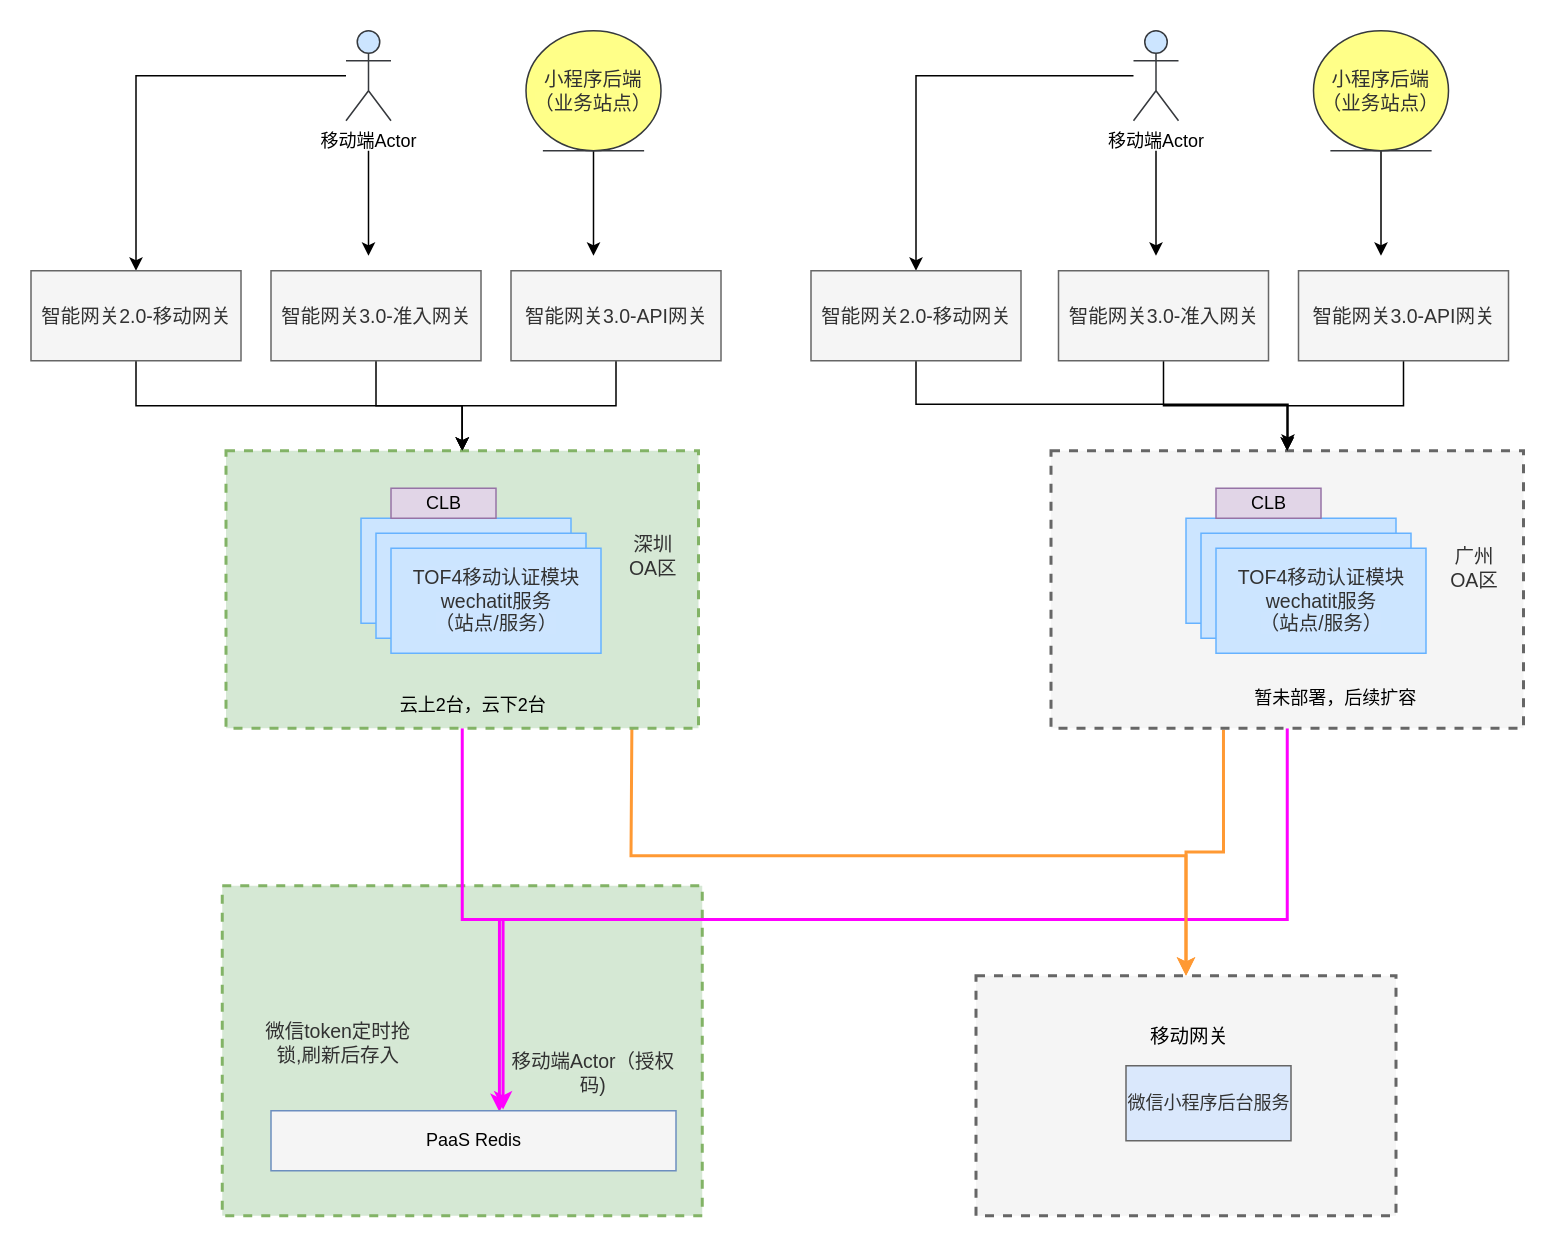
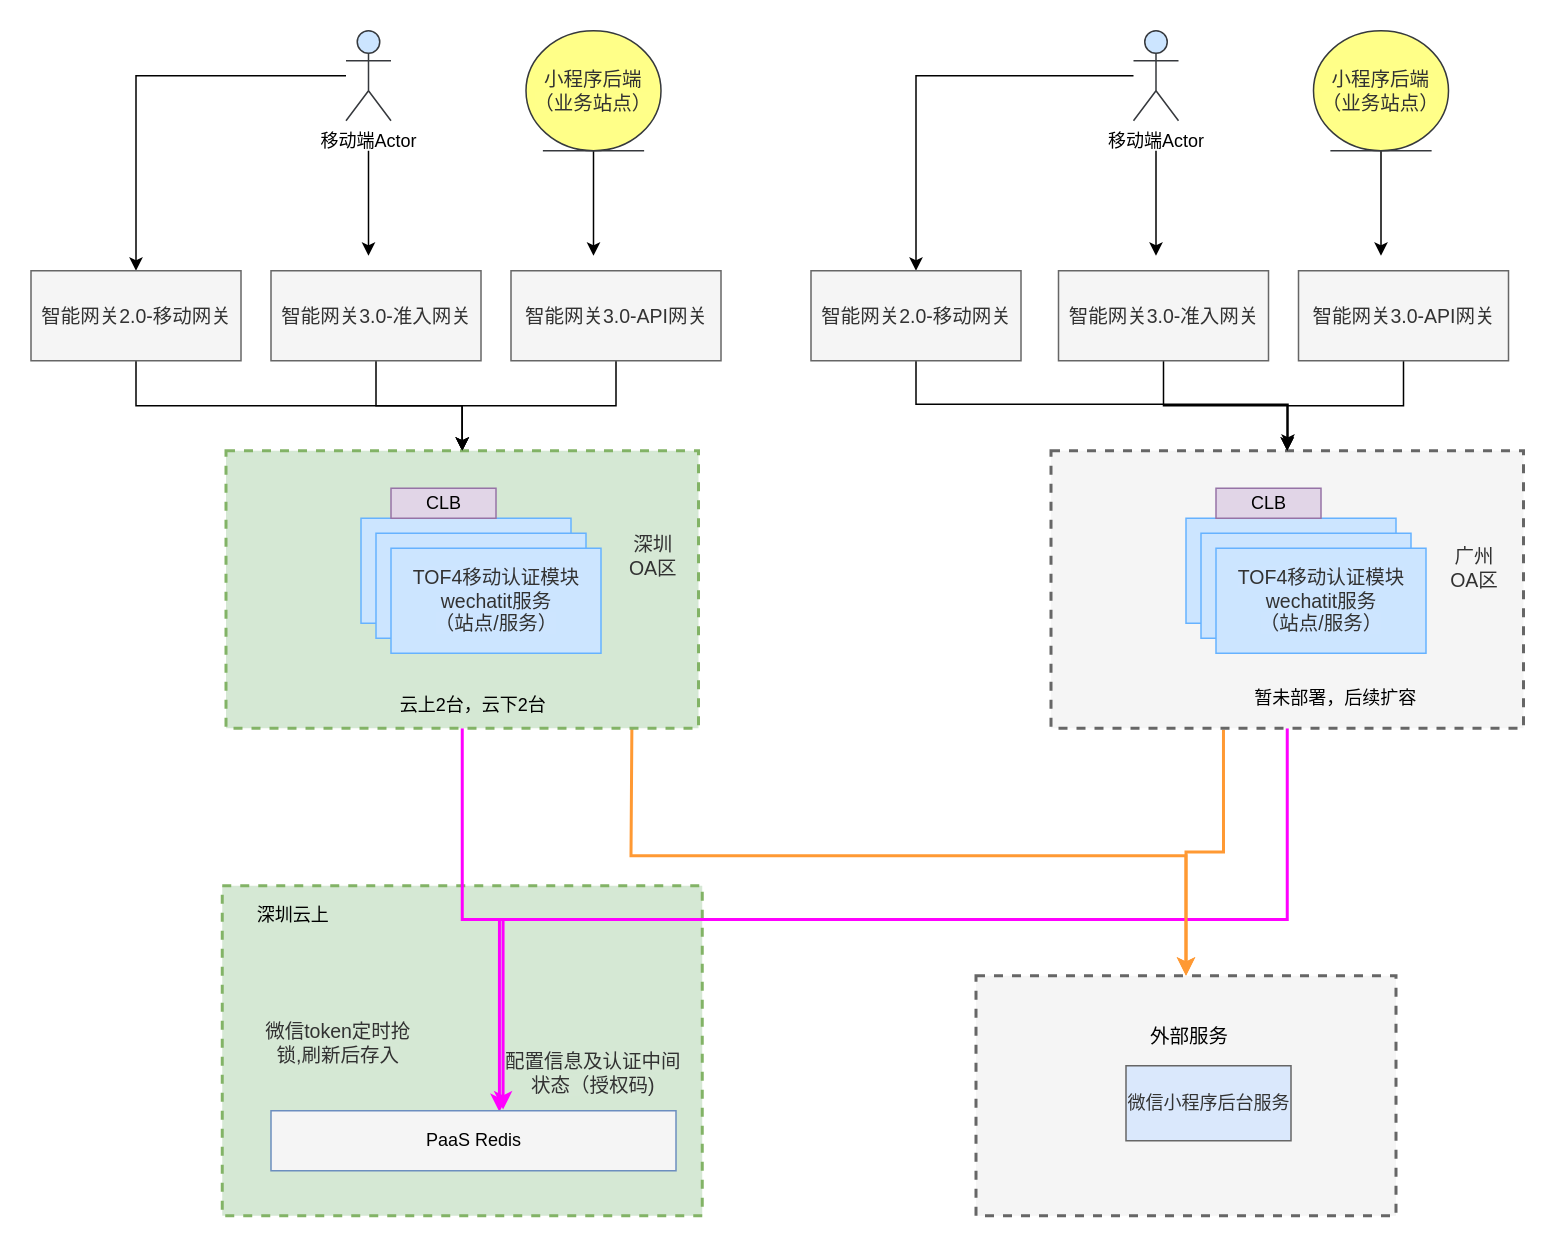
node "深圳云上": added
node "移动网关": label "移动网关" -> "外部服务"
node "移动端Actor（授权码)": label "移动端Actor（授权码)" -> "配置信息及认证中间状态（授权码)"
